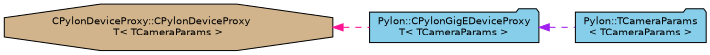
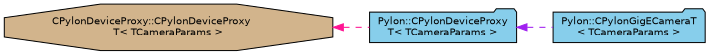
node "Pylon::CPylonGigEDeviceProxy T< TCameraParams >": label "Pylon::CPylonGigEDeviceProxy T< TCameraParams >" -> "Pylon::CPylonDeviceProxy T< TCameraParams >"
node "Pylon::TCameraParams < TCameraParams >": label "Pylon::TCameraParams < TCameraParams >" -> "Pylon::CPylonGigECameraT < TCameraParams >"
